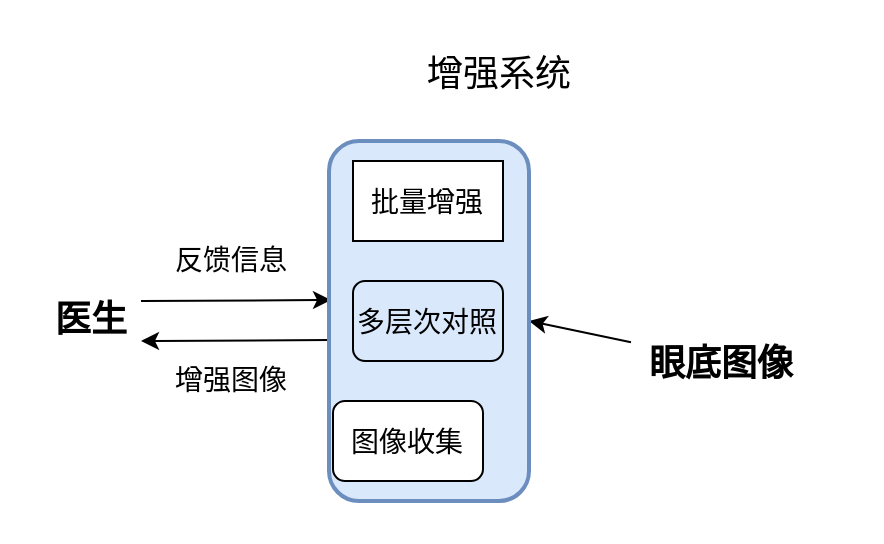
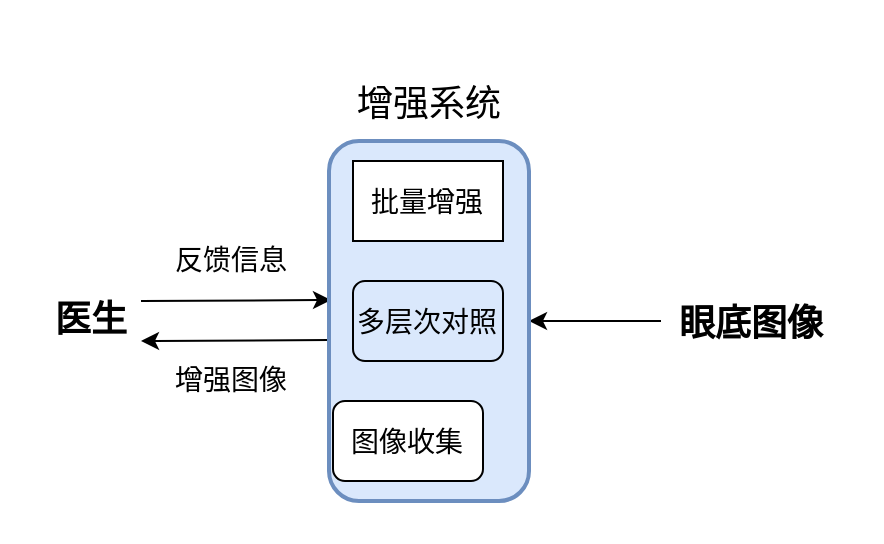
node "增强系统": moved (499, 61) -> (429, 91)
node "眼底图像": moved (721, 361) -> (751, 321)
